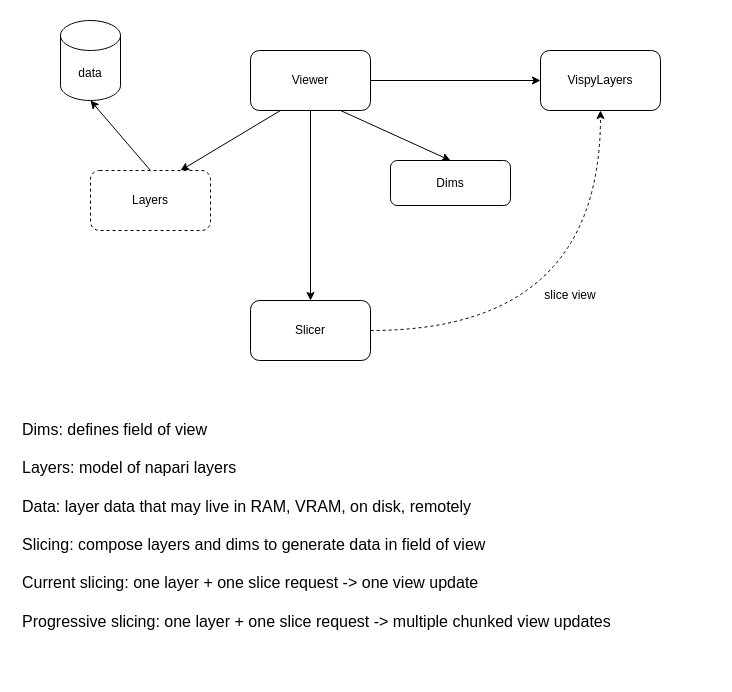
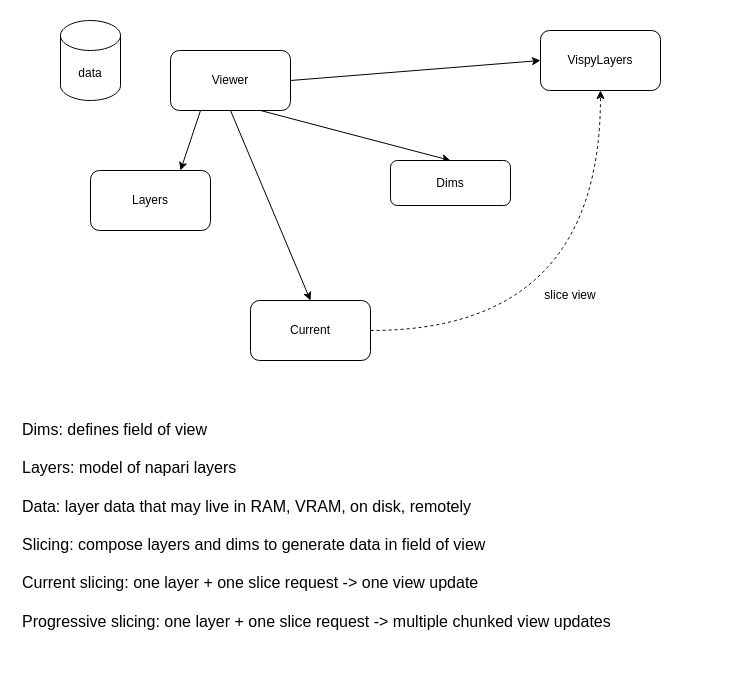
node "Viewer": moved (311, 81) -> (231, 81)
node "VispyLayers": moved (601, 81) -> (601, 61)
edge "Layers" -> "data": removed
node "Layers": style dashed -> solid
node "Slicer": label "Slicer" -> "Current"
